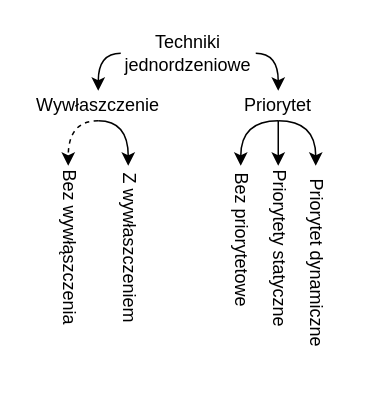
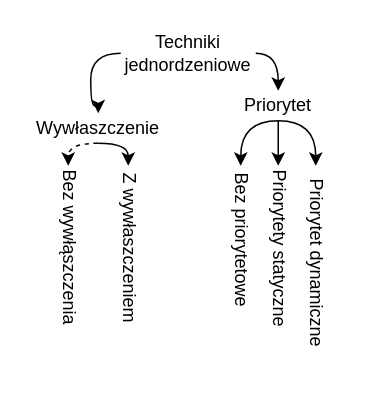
node "Wywłaszczenie": moved (98, 106) -> (98, 128)
